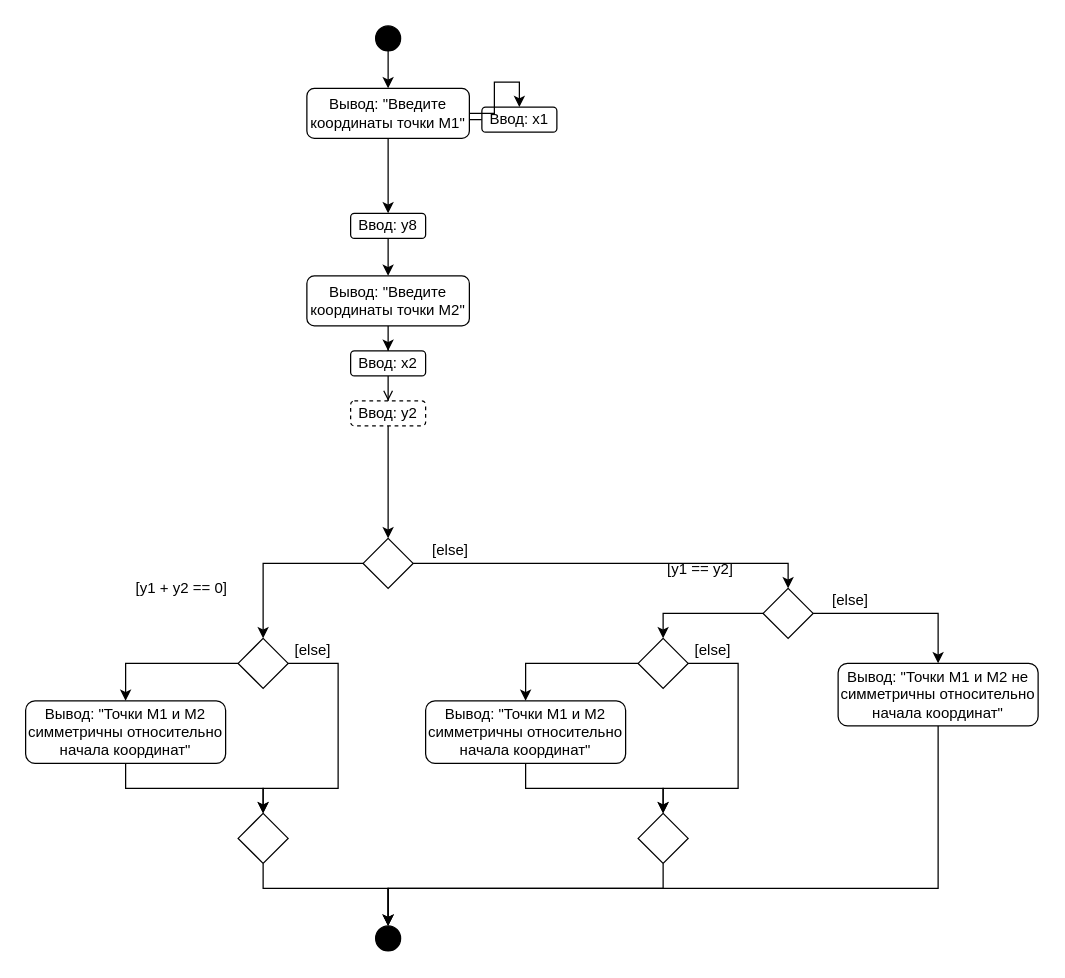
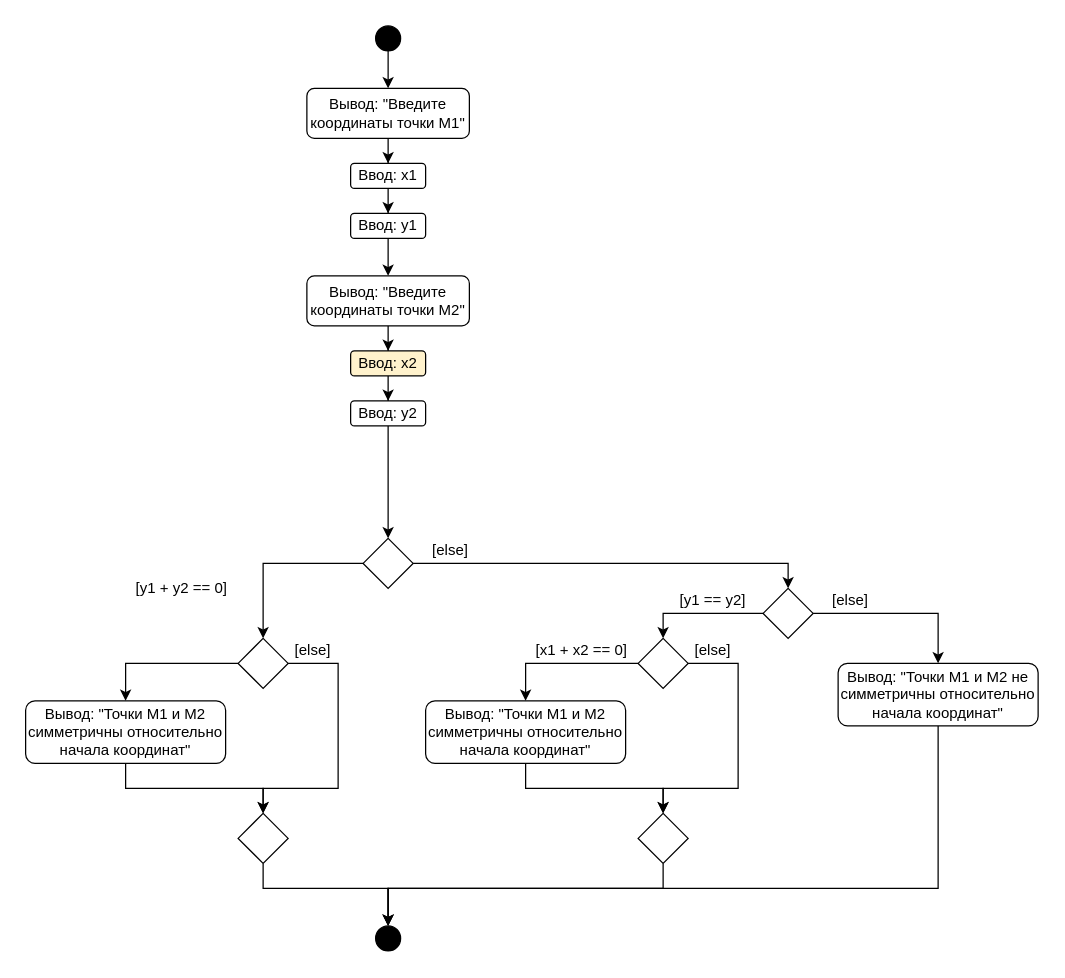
node "Ввод: x1": moved (519, 119) -> (388, 176)
node "Ввод: y8": label "Ввод: y8" -> "Ввод: y1"
node "Ввод: x2": fillcolor #ffffff -> #fff2cc
edge "Ввод: x2" -> "Ввод: y2": arrowhead open -> classic
node "Ввод: y2": style dashed -> solid
node "[y1 == y2]": moved (701, 569) -> (713, 601)
node "[x1 + x2 == 0]": added
